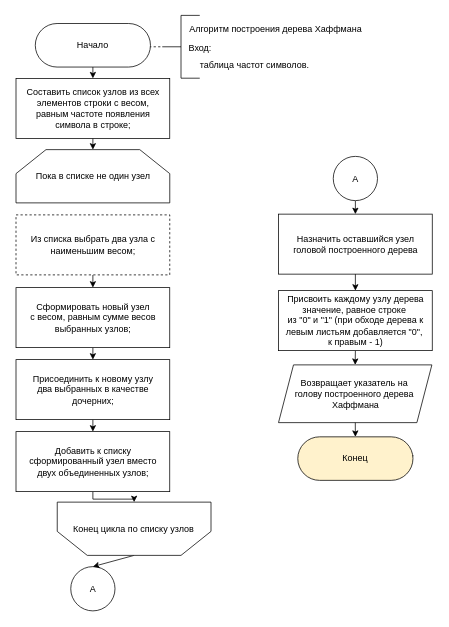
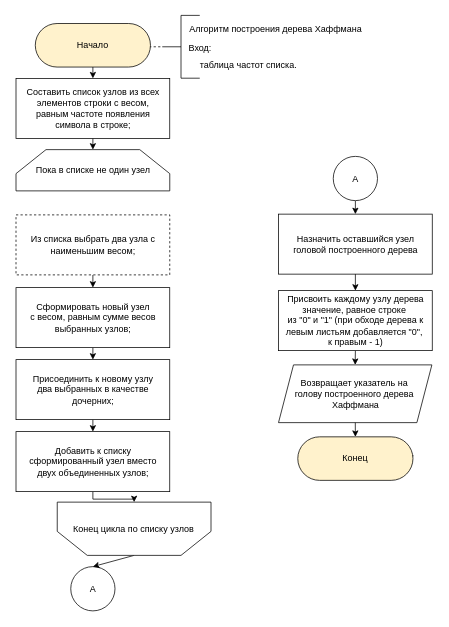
node "Начало": fillcolor #ffffff -> #fff2cc
node "таблица частот символов.": label "таблица частот символов." -> "таблица частот списка."
node "Пока в списке не один узел": size 154x53 -> 154x41
